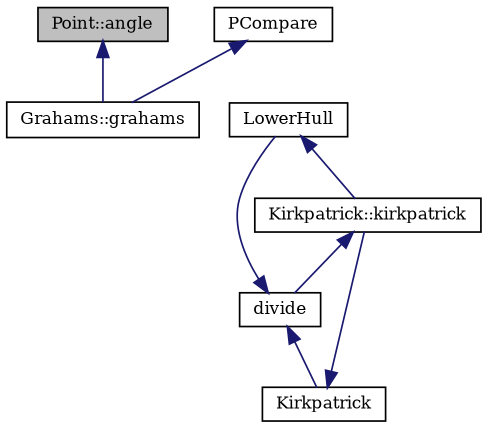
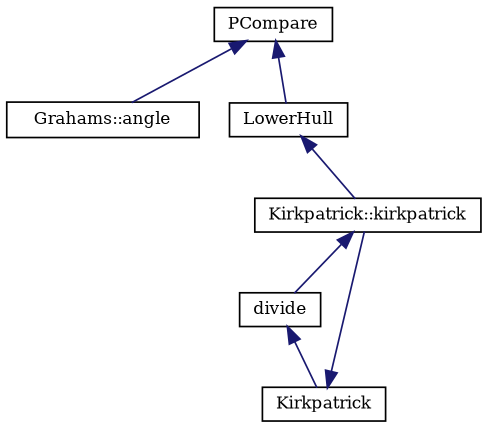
node "Point::angle": removed
node "Grahams::grahams": label "Grahams::grahams" -> "Grahams::angle"
edge "LowerHull" -> "divide": now "LowerHull" -> "PCompare"
